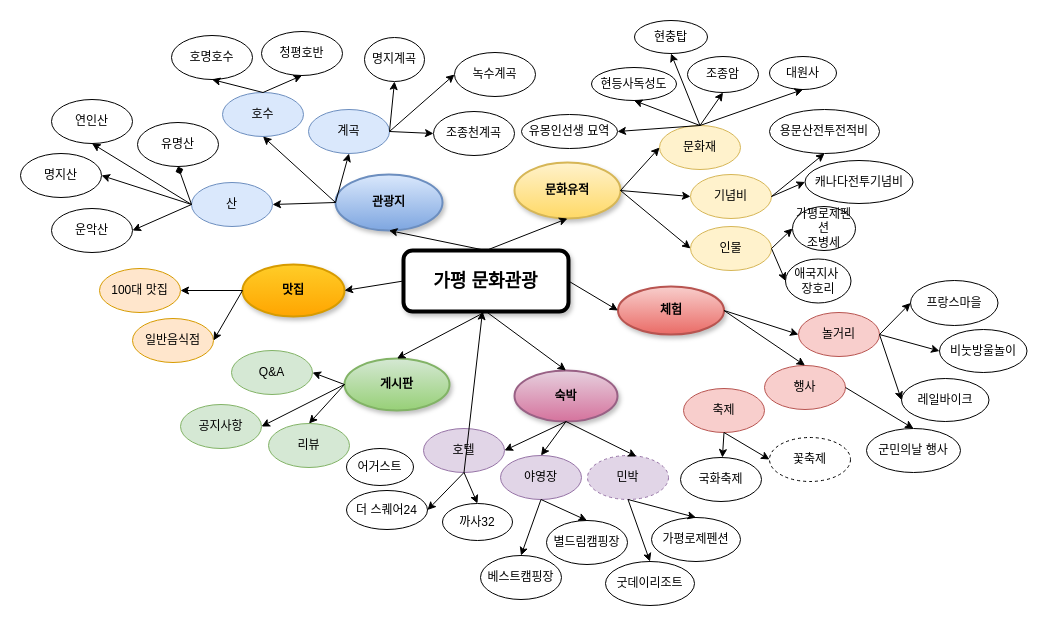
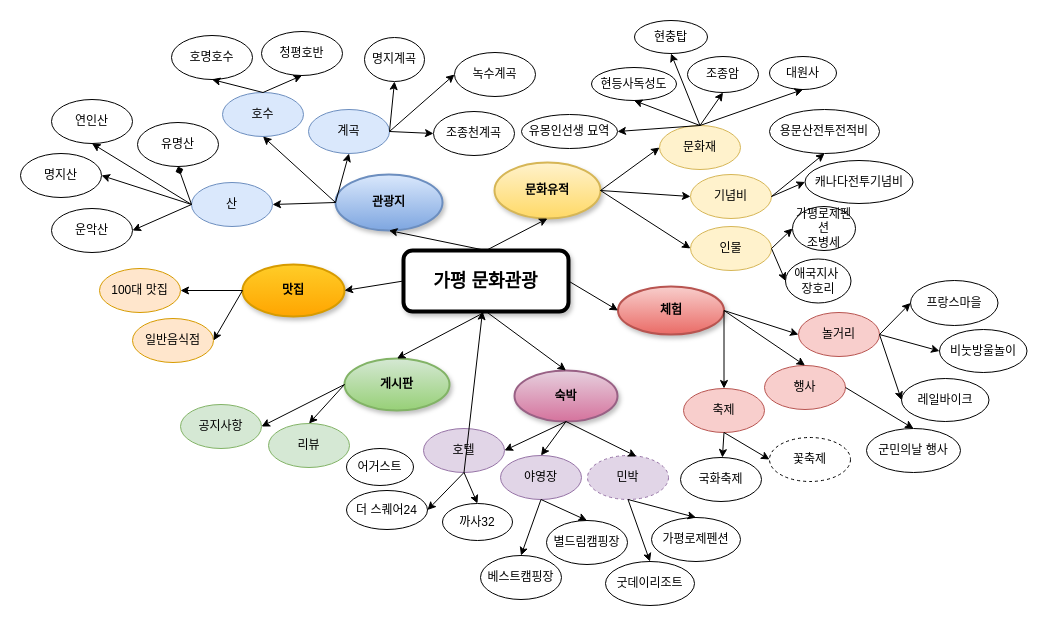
node "문화유적": moved (568, 191) -> (548, 191)
edge "체험" -> "축제": added
node "Q&A": removed
edge "게시판" -> "Q&A": removed
